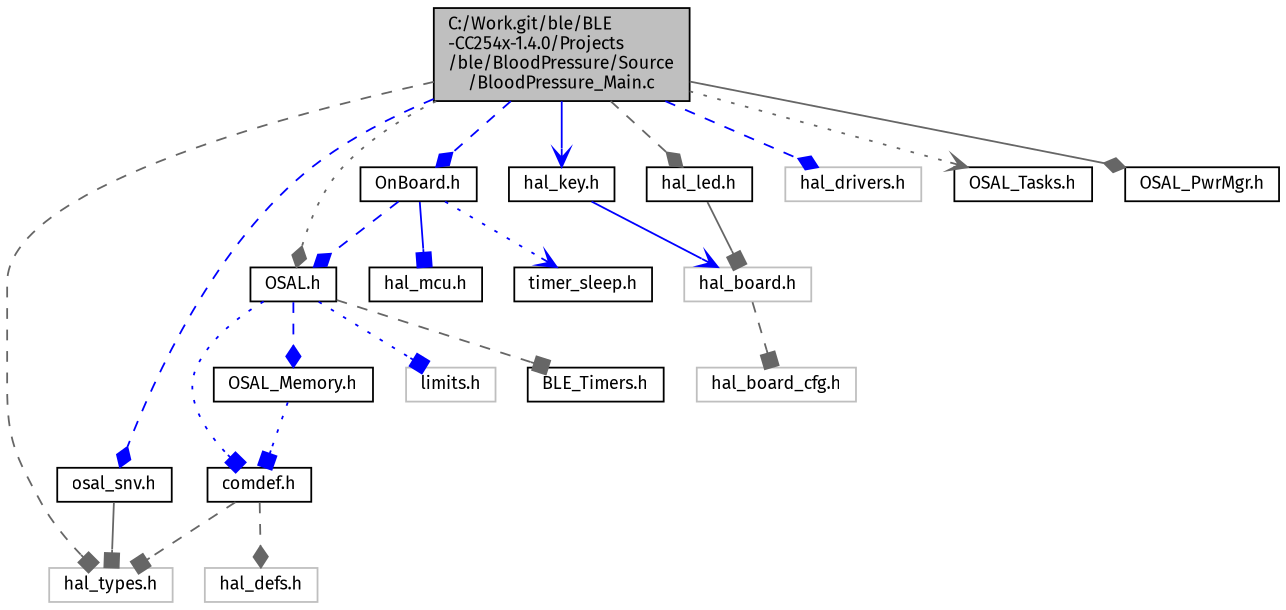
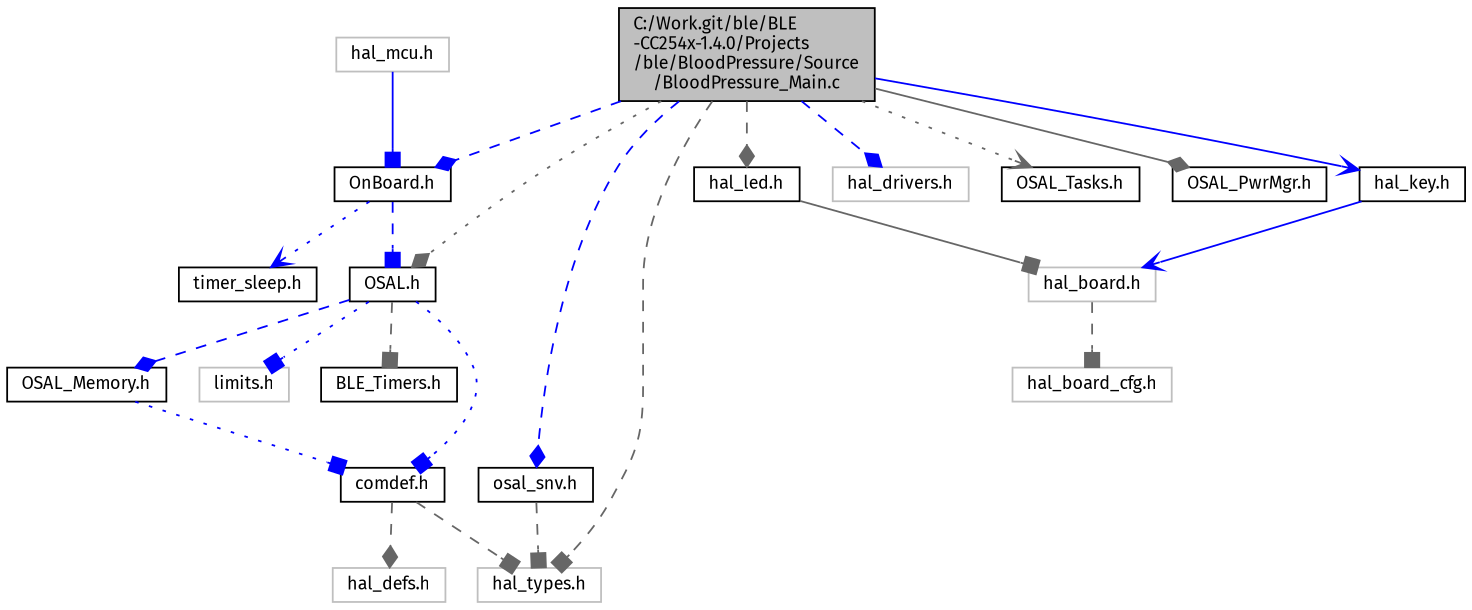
edge "OnBoard.h" -> "hal_mcu.h": reversed
edge "OnBoard.h" -> "OSAL.h": arrowhead diamond -> box
node "hal_mcu.h": color black -> grey75
edge "osal_snv.h" -> "hal_types.h": style solid -> dashed
